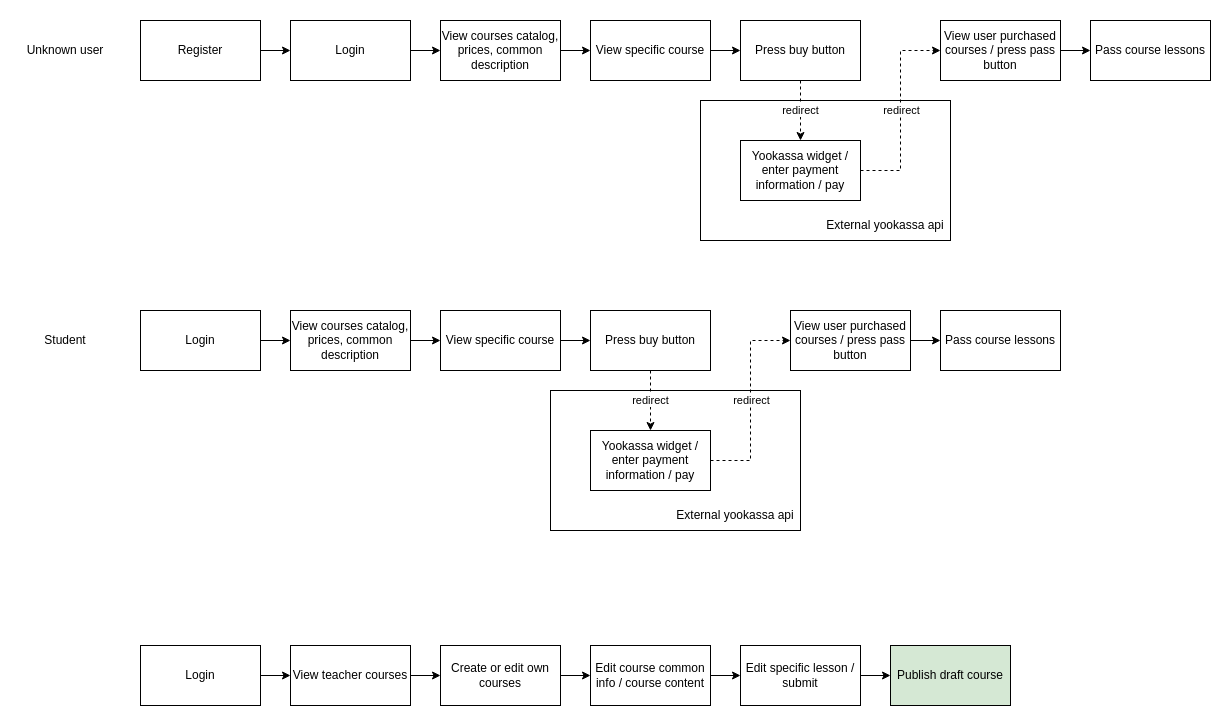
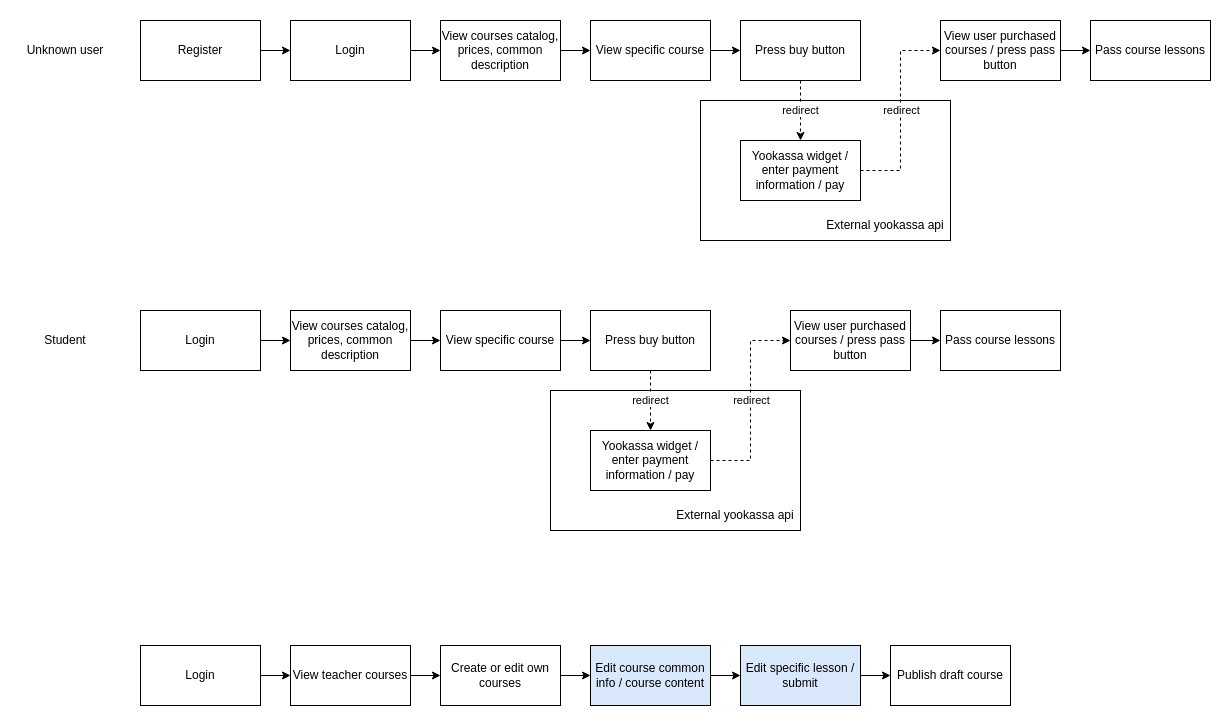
node "Edit course common info / course content": fillcolor #ffffff -> #dae8fc
node "Edit specific lesson / submit": fillcolor #ffffff -> #dae8fc
node "Publish draft course": fillcolor #d5e8d4 -> #ffffff
